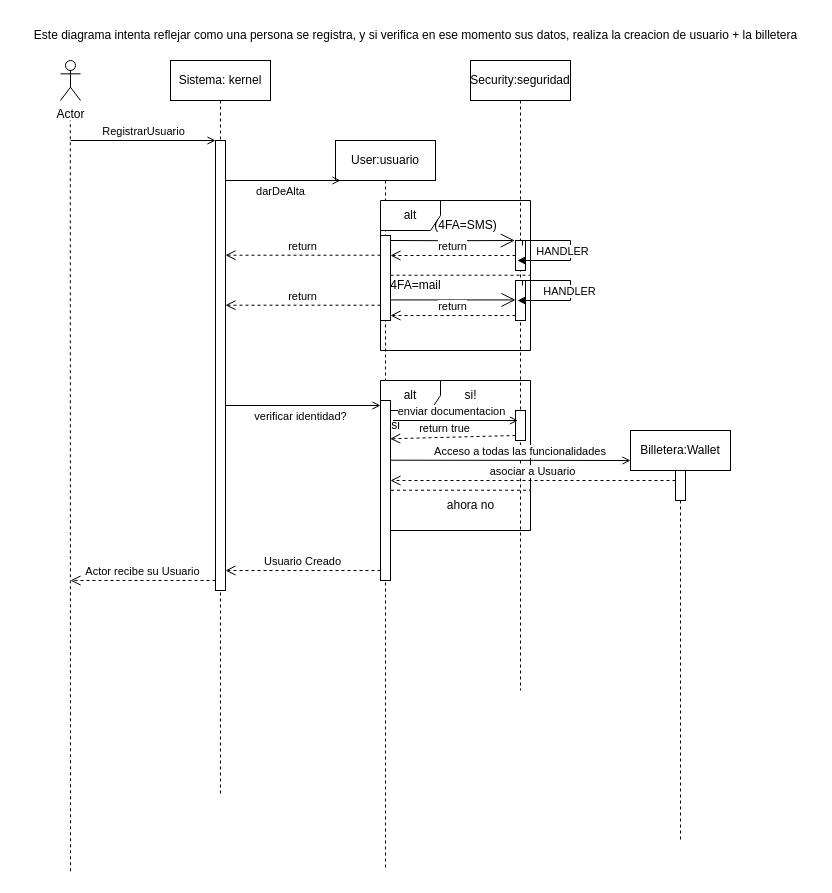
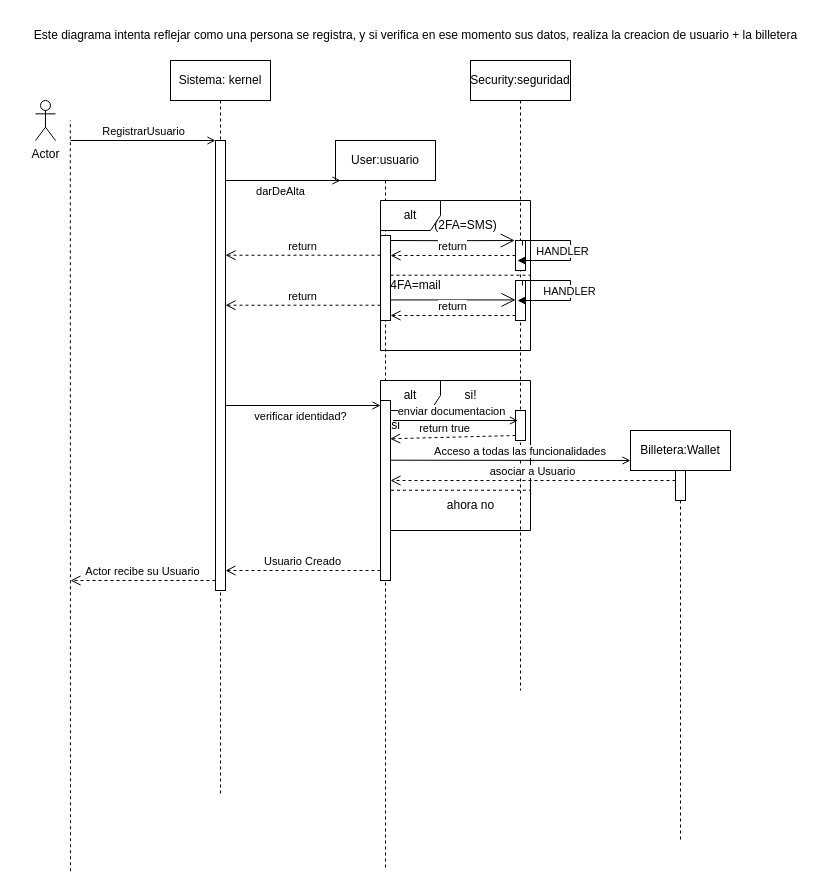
node "Actor": moved (71, 81) -> (46, 121)
node "(4FA=SMS)": label "(4FA=SMS)" -> "(2FA=SMS)"
